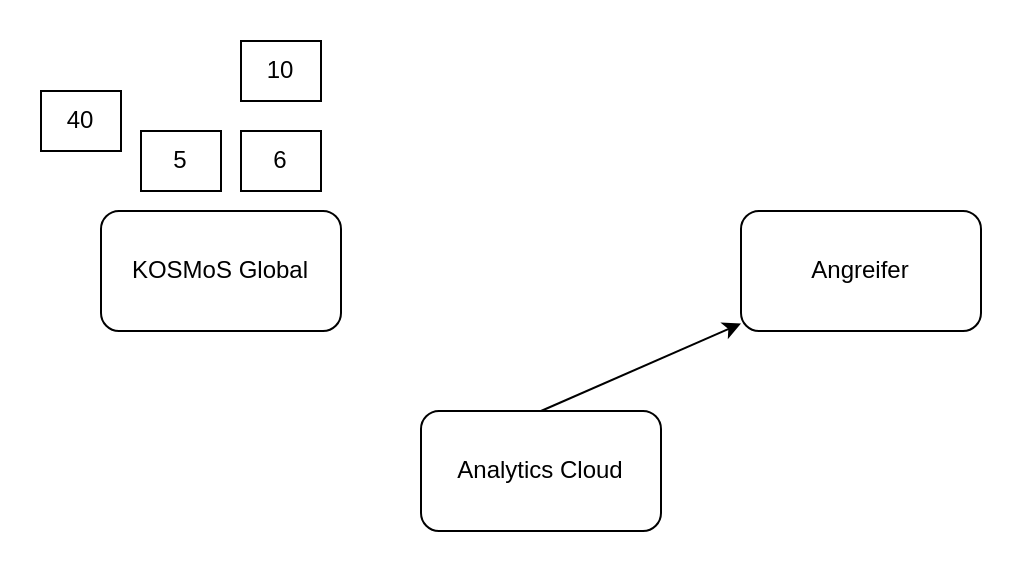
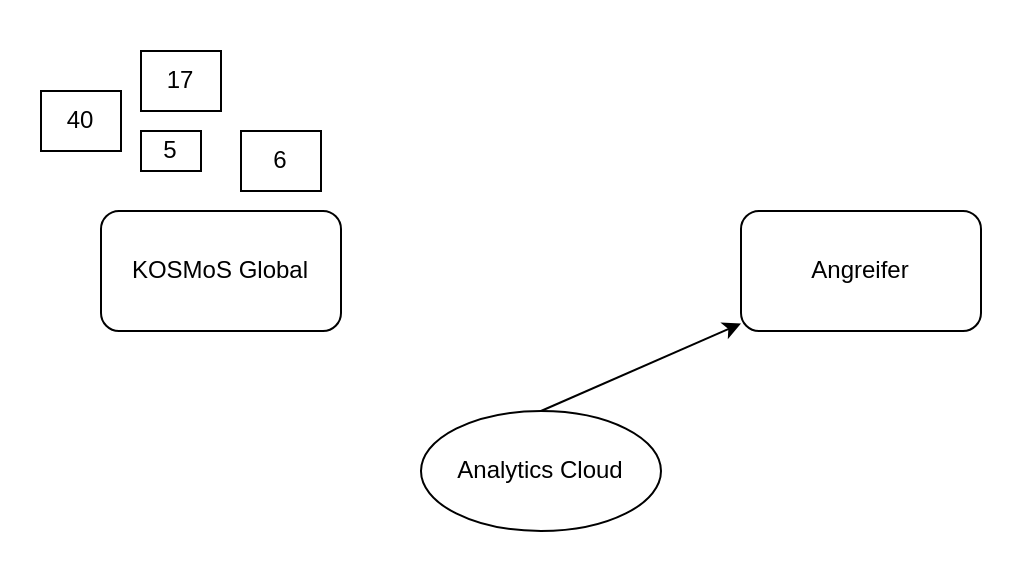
node "10": removed
node "17": added
node "5": size 80x60 -> 60x40
node "Analytics Cloud": shape rounded rectangle -> ellipse
